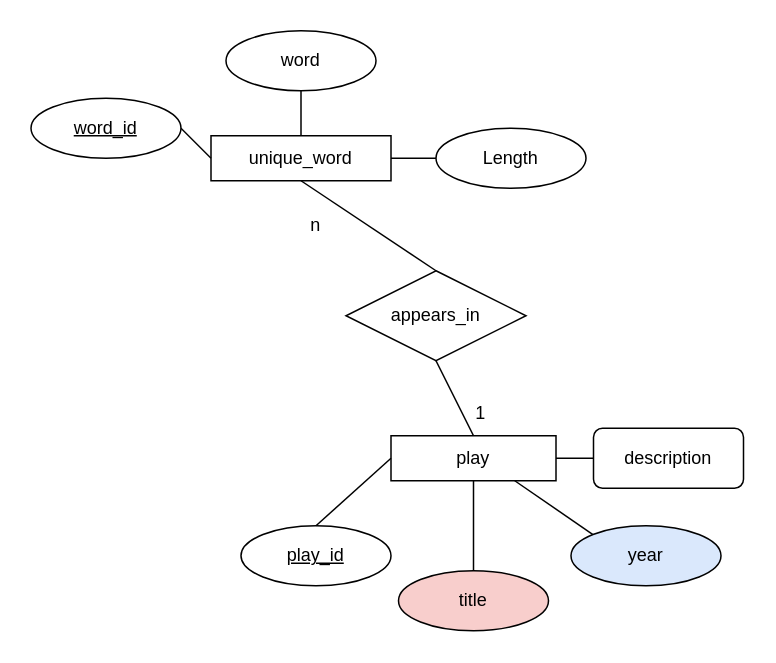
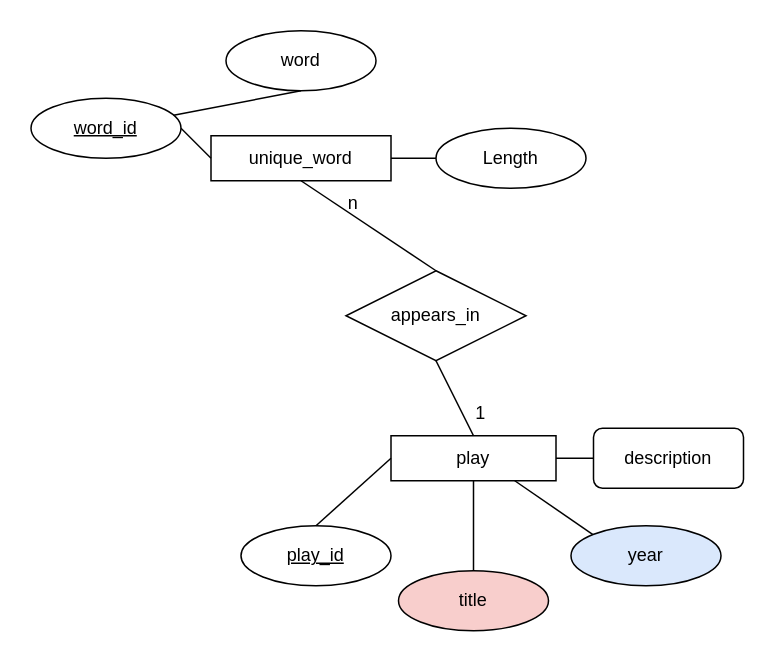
edge "word" -- "unique_word": now "word" -- "word_id"
node "n": moved (316, 226) -> (353, 203)
